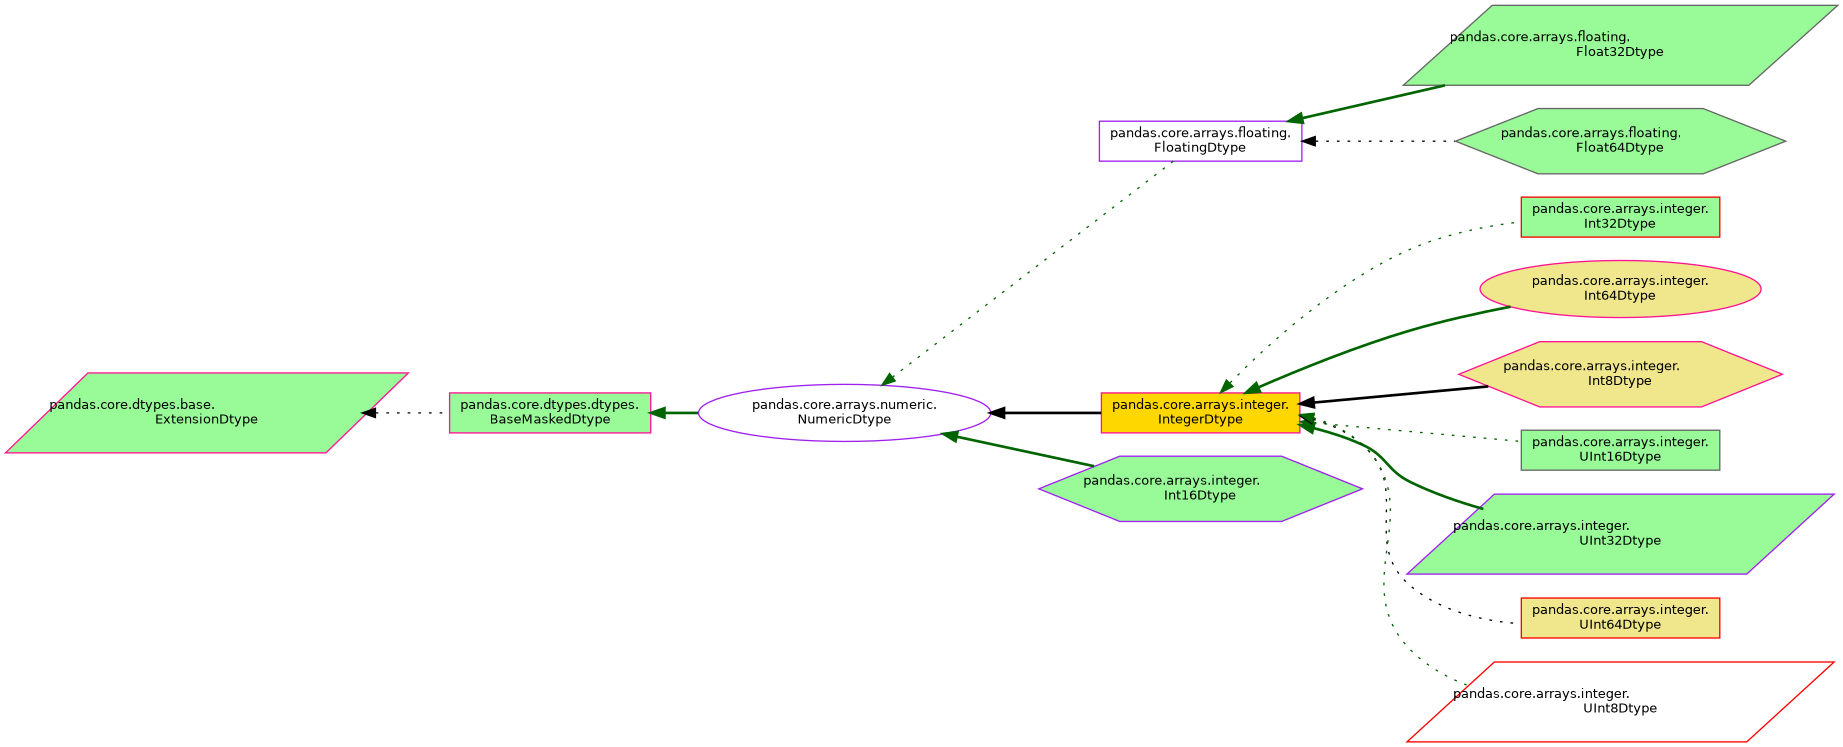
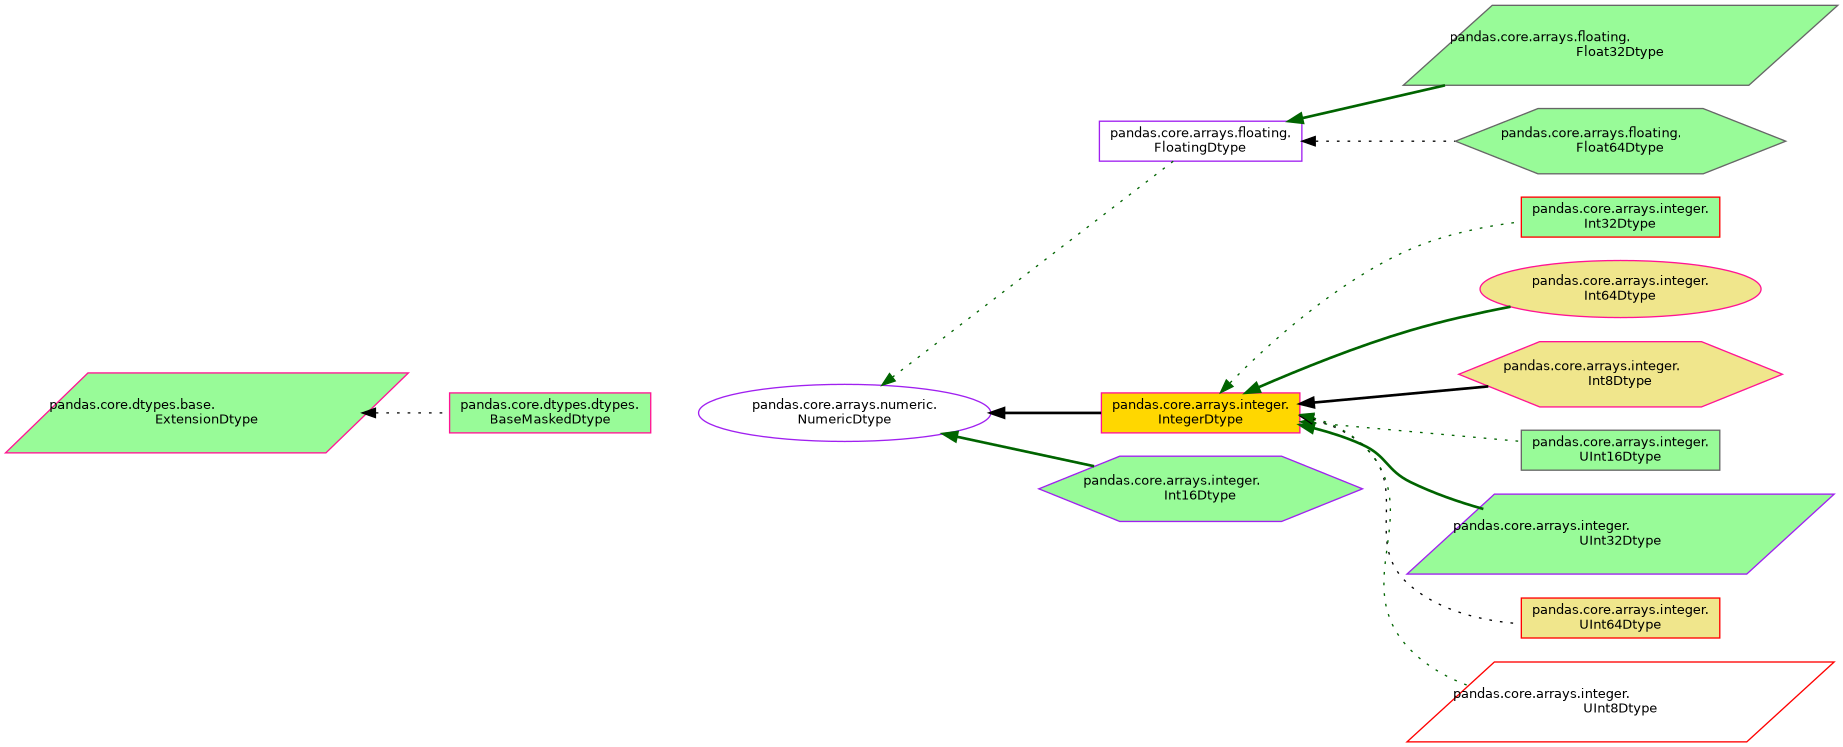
edge "pandas.core.arrays.numeric. NumericDtype" -> "pandas.core.dtypes.dtypes. BaseMaskedDtype": removed
